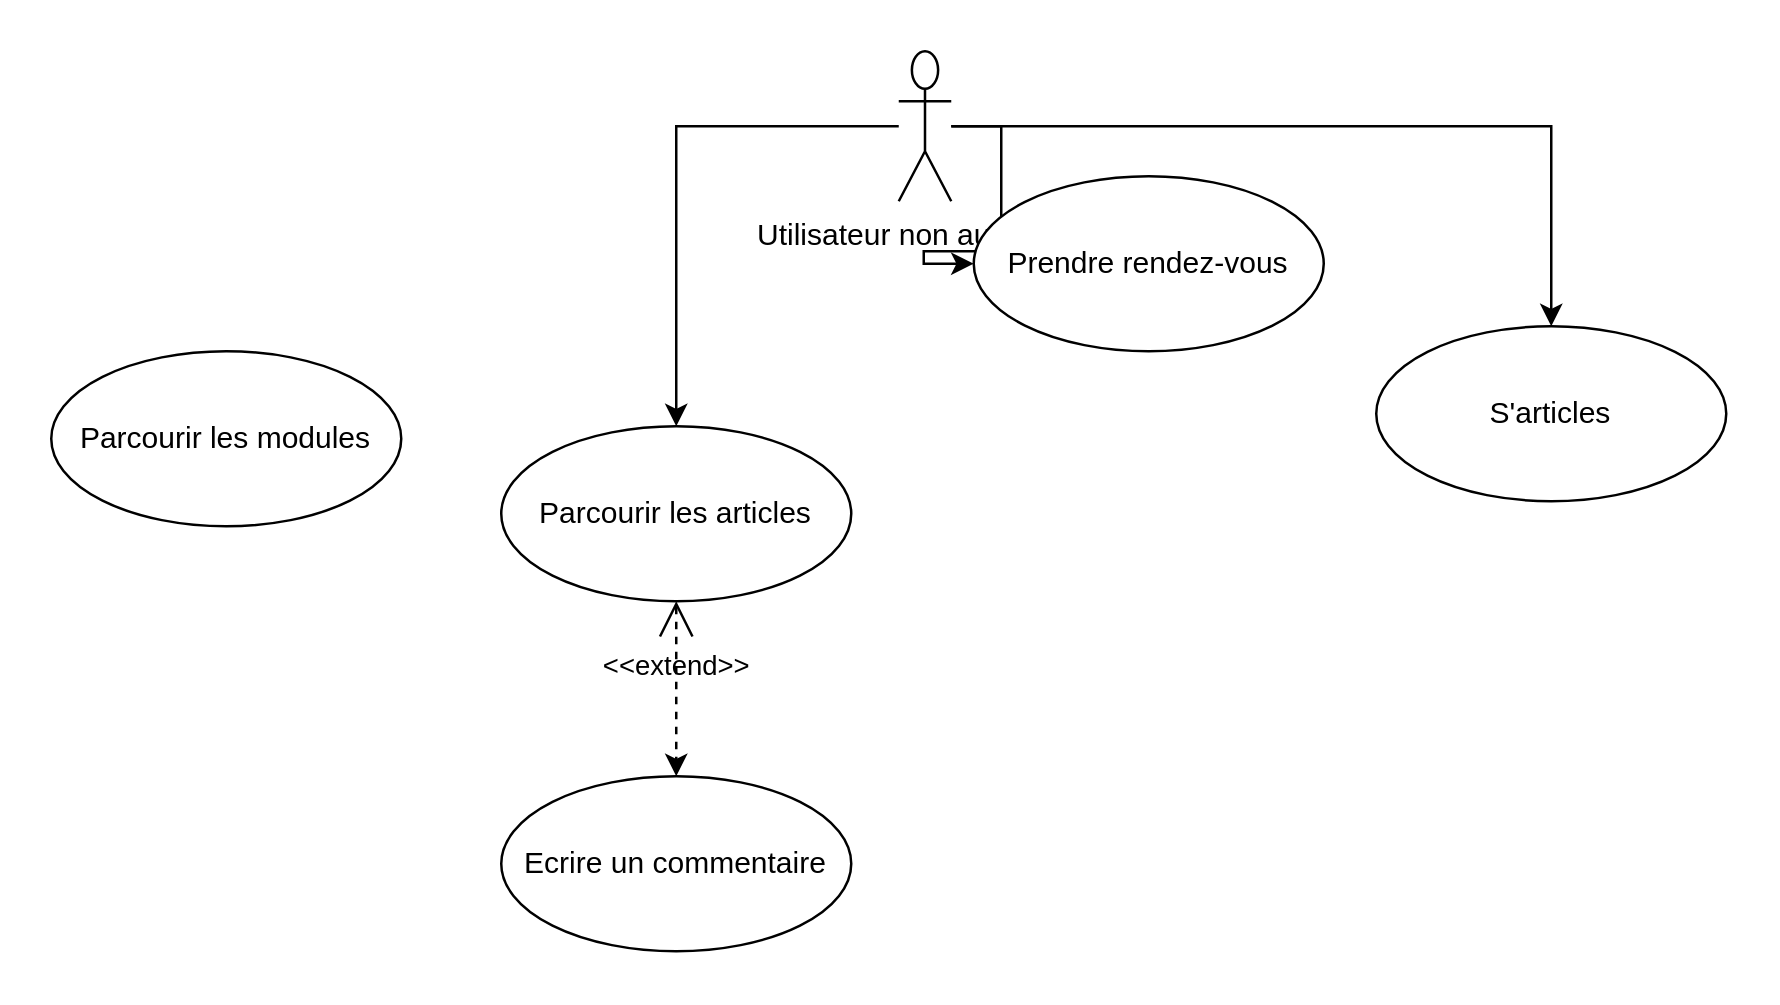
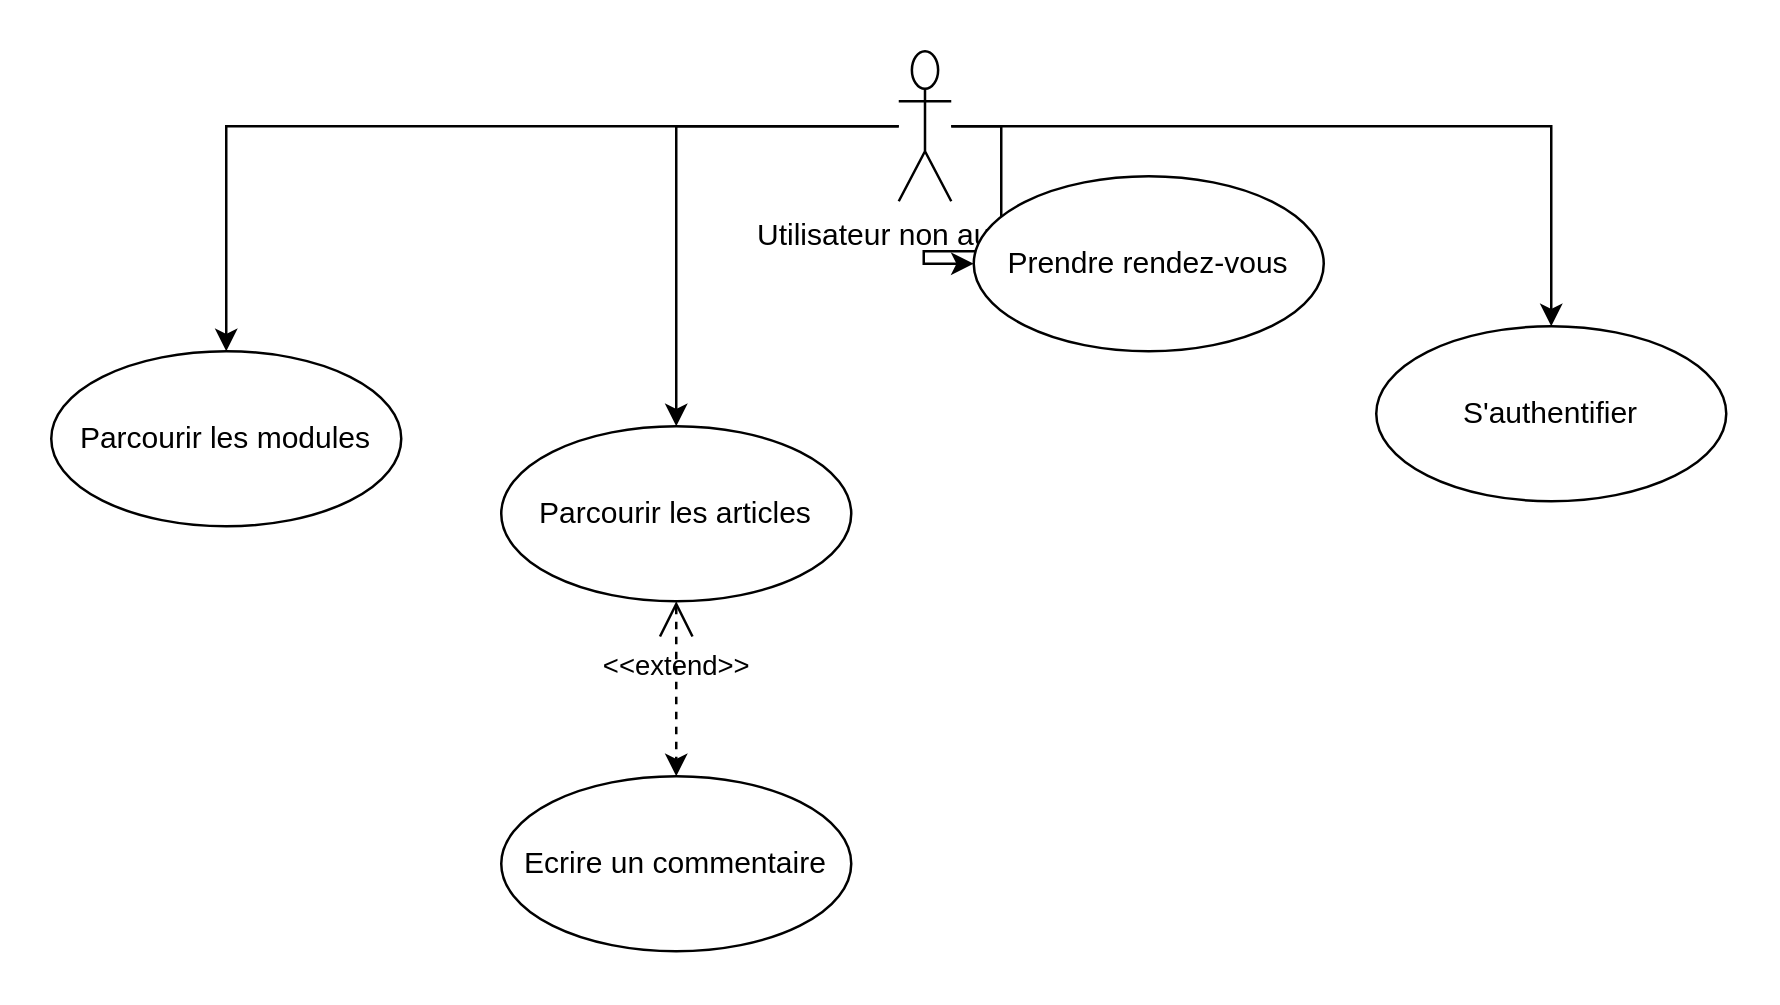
edge "Utilisateur non authentifié" -> "Parcourir les modules": added
node "S'articles": label "S'articles" -> "S'authentifier"
